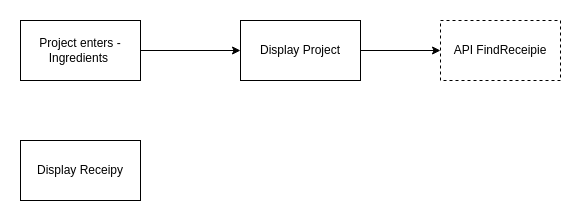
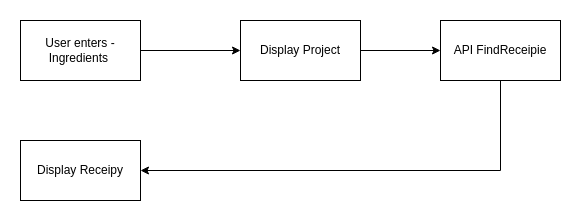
node "Project enters - Ingredients": label "Project enters - Ingredients" -> "User enters - Ingredients"
node "API FindReceipie": style dashed -> solid
edge "API FindReceipie" -> "Display Receipy": added
